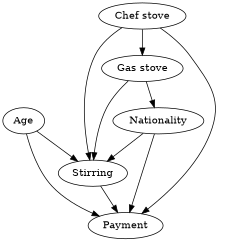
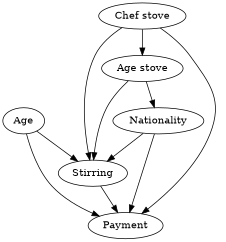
node "Gas stove": label "Gas stove" -> "Age stove"
